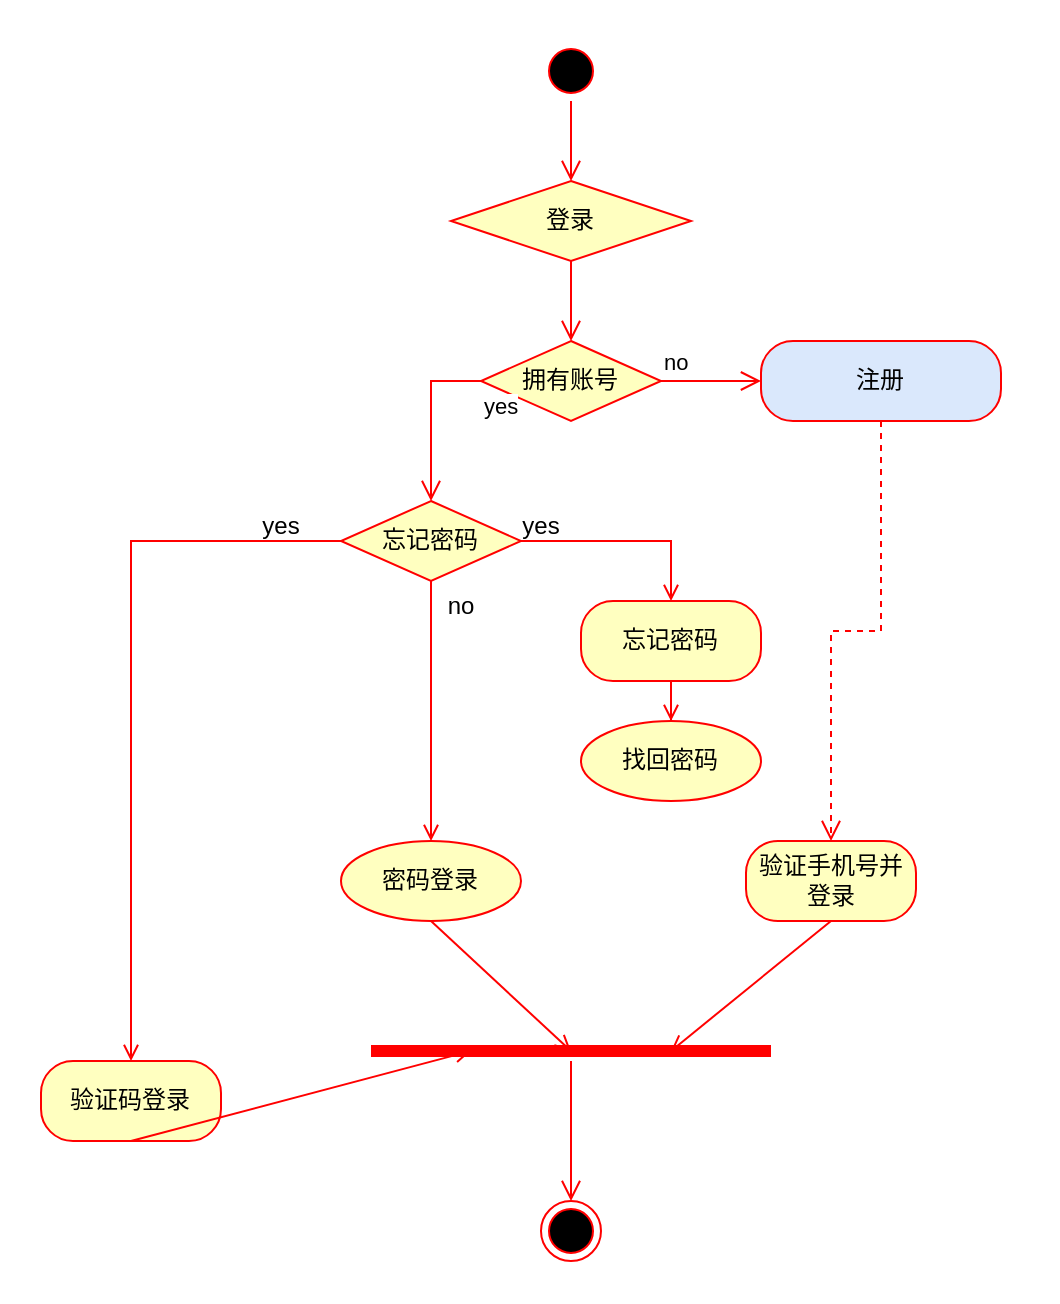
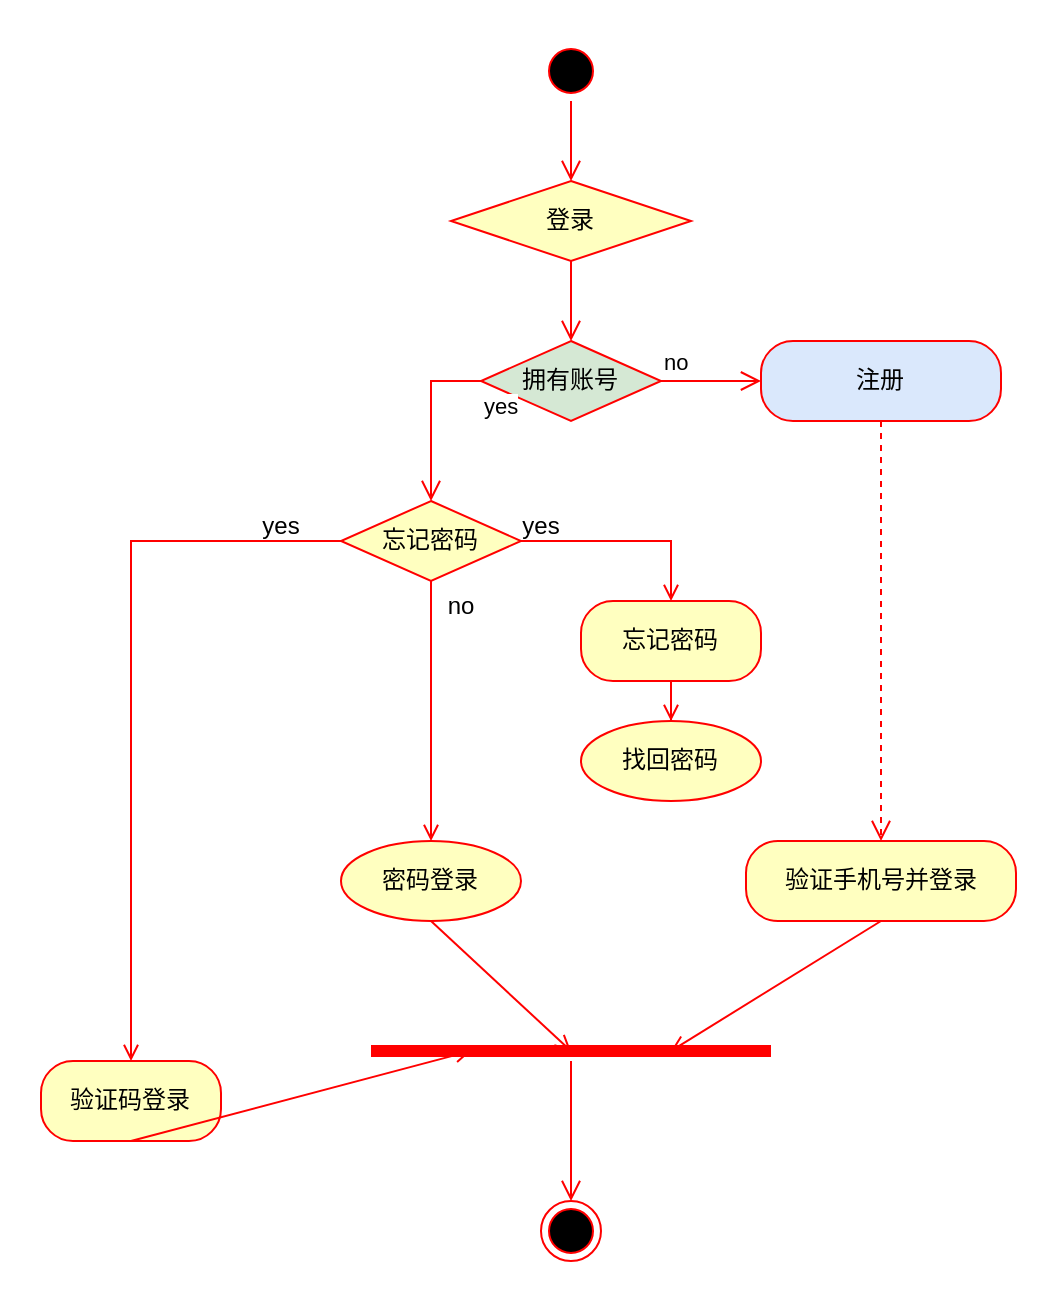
node "拥有账号": fillcolor #ffffc0 -> #d5e8d4
node "验证手机号并登录": size 170x80 -> 270x80
